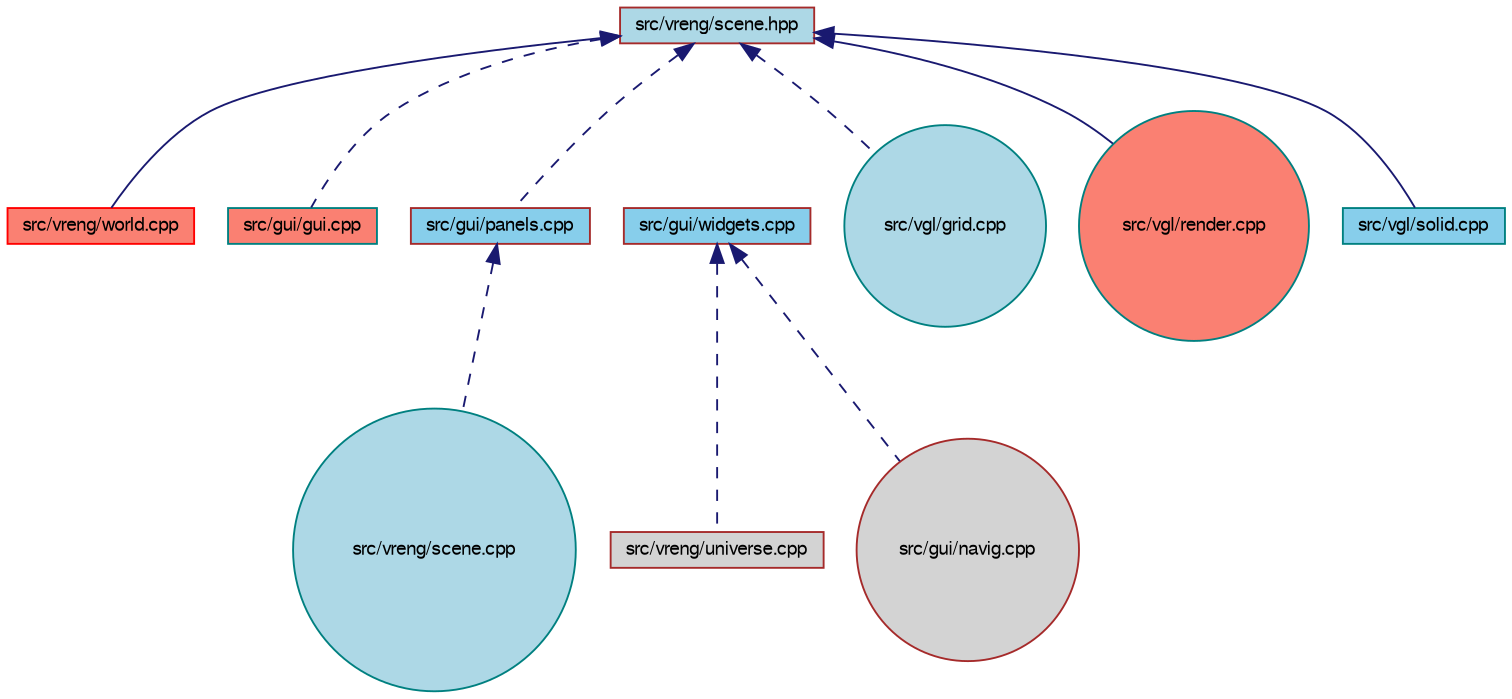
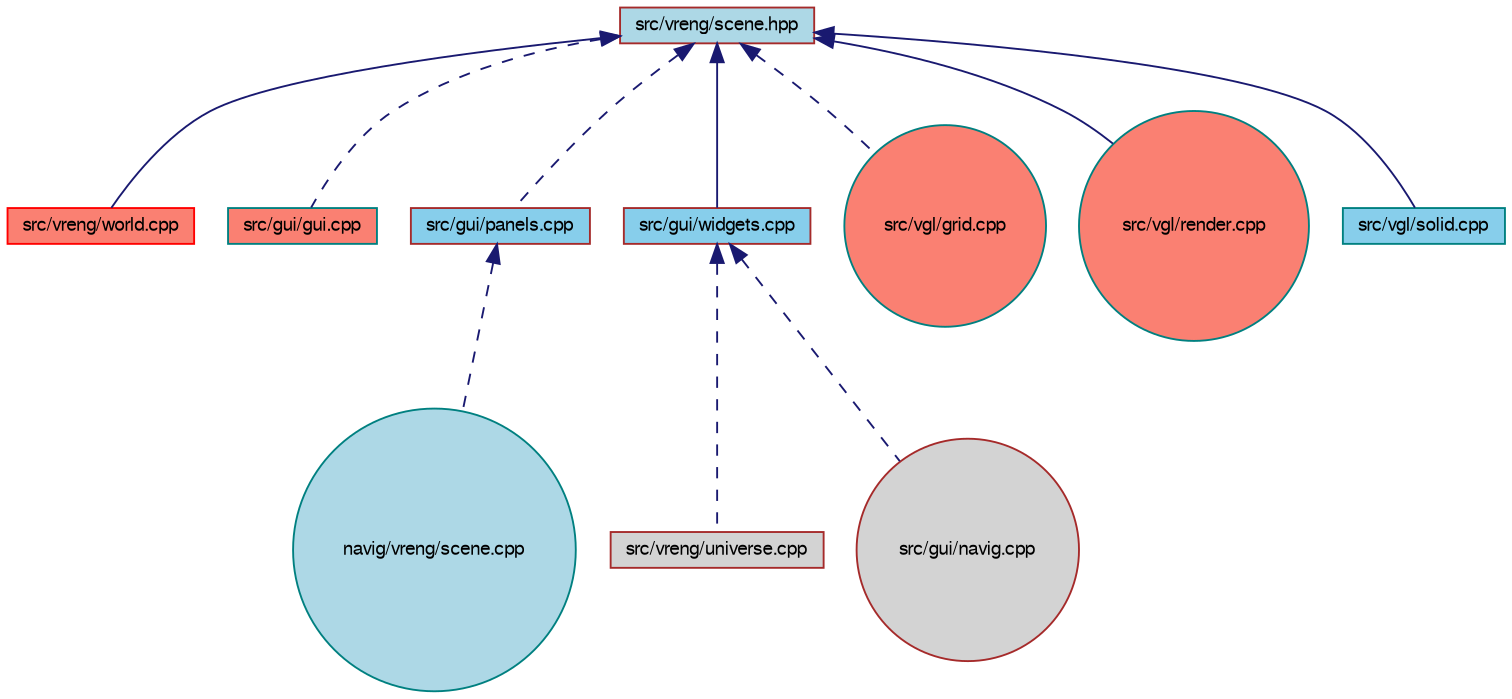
edge "src/gui/widgets.cpp" -> "src/vreng/scene.hpp": added
node "src/vgl/grid.cpp": fillcolor lightblue -> salmon
node "src/vreng/scene.cpp": label "src/vreng/scene.cpp" -> "navig/vreng/scene.cpp"
